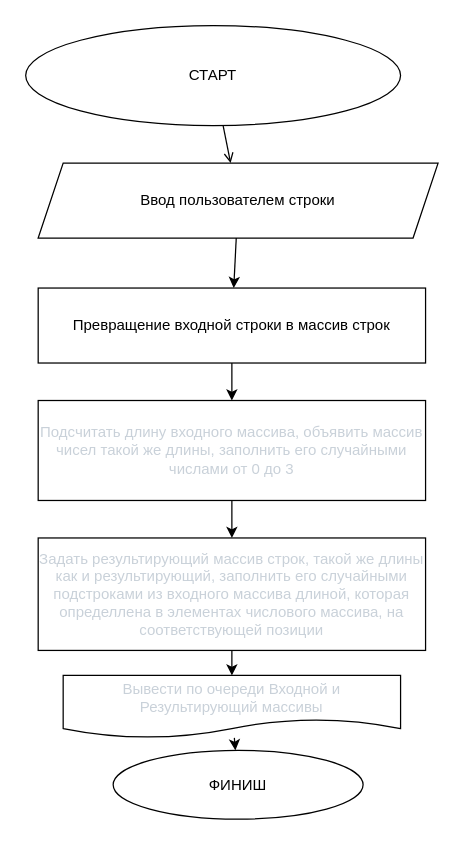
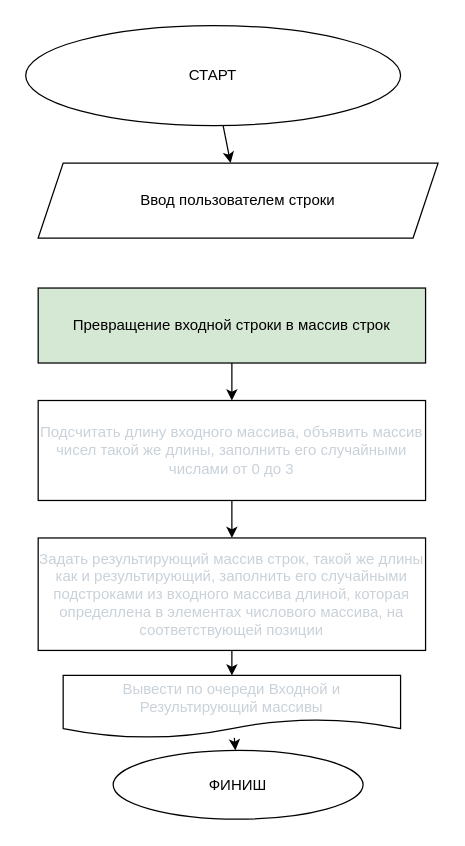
edge "СТАРТ" -> "Ввод пользователем строки": arrowhead open -> classic
edge "Ввод пользователем строки" -> "Превращение входной строки в массив строк": removed
node "Превращение входной строки в массив строк": fillcolor #ffffff -> #d5e8d4
